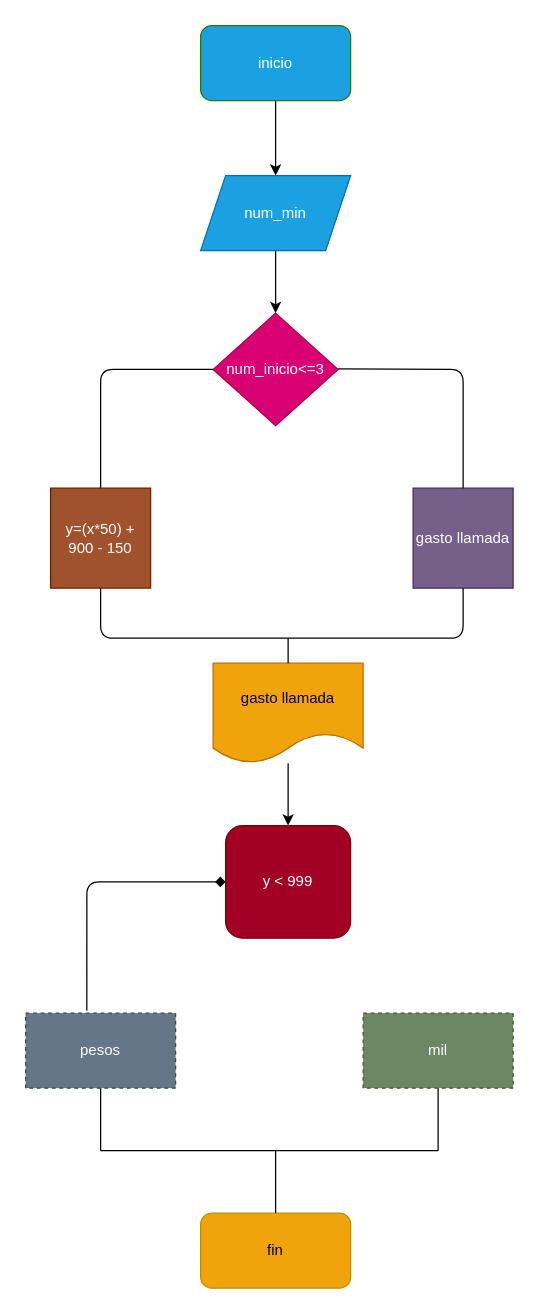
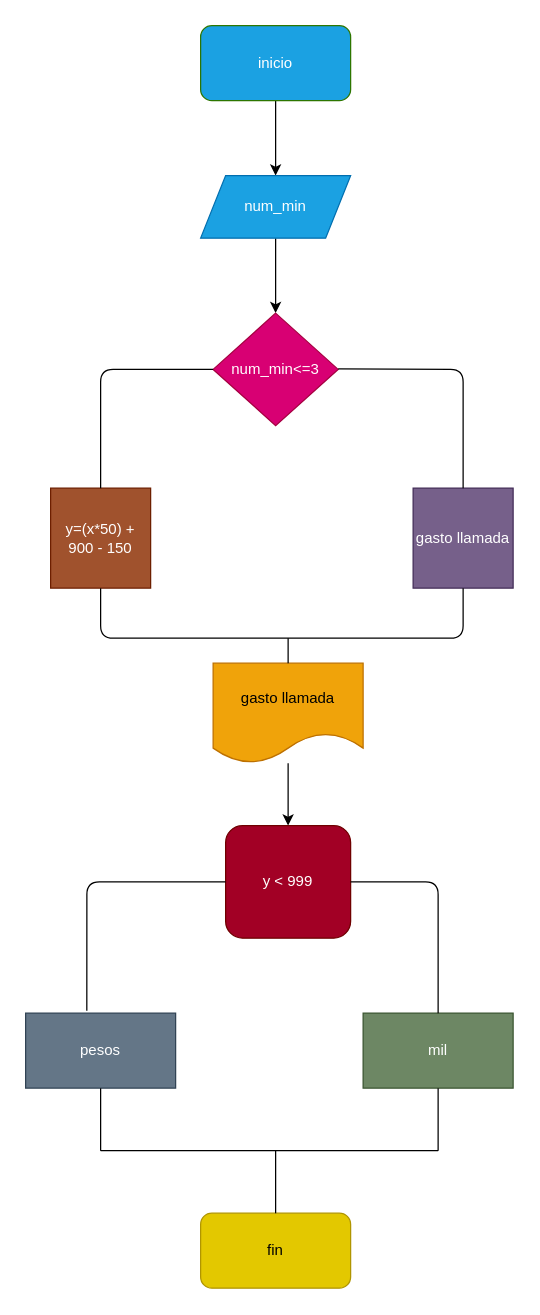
node "num_min": size 150x75 -> 150x63
node "num_inicio<=3": label "num_inicio<=3" -> "num_min<=3"
edge "pesos" -> "y < 999": arrowhead diamond -> none
edge "y < 999" -- "mil": added
node "pesos": style dashed -> solid
node "mil": style dashed -> solid
node "fin": fillcolor #f0a30a -> #e3c800
